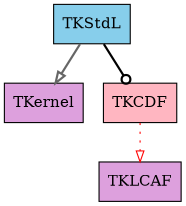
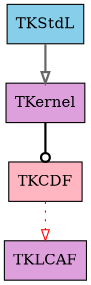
edge "TKStdL" -> "TKCDF": now "TKernel" -> "TKCDF"
